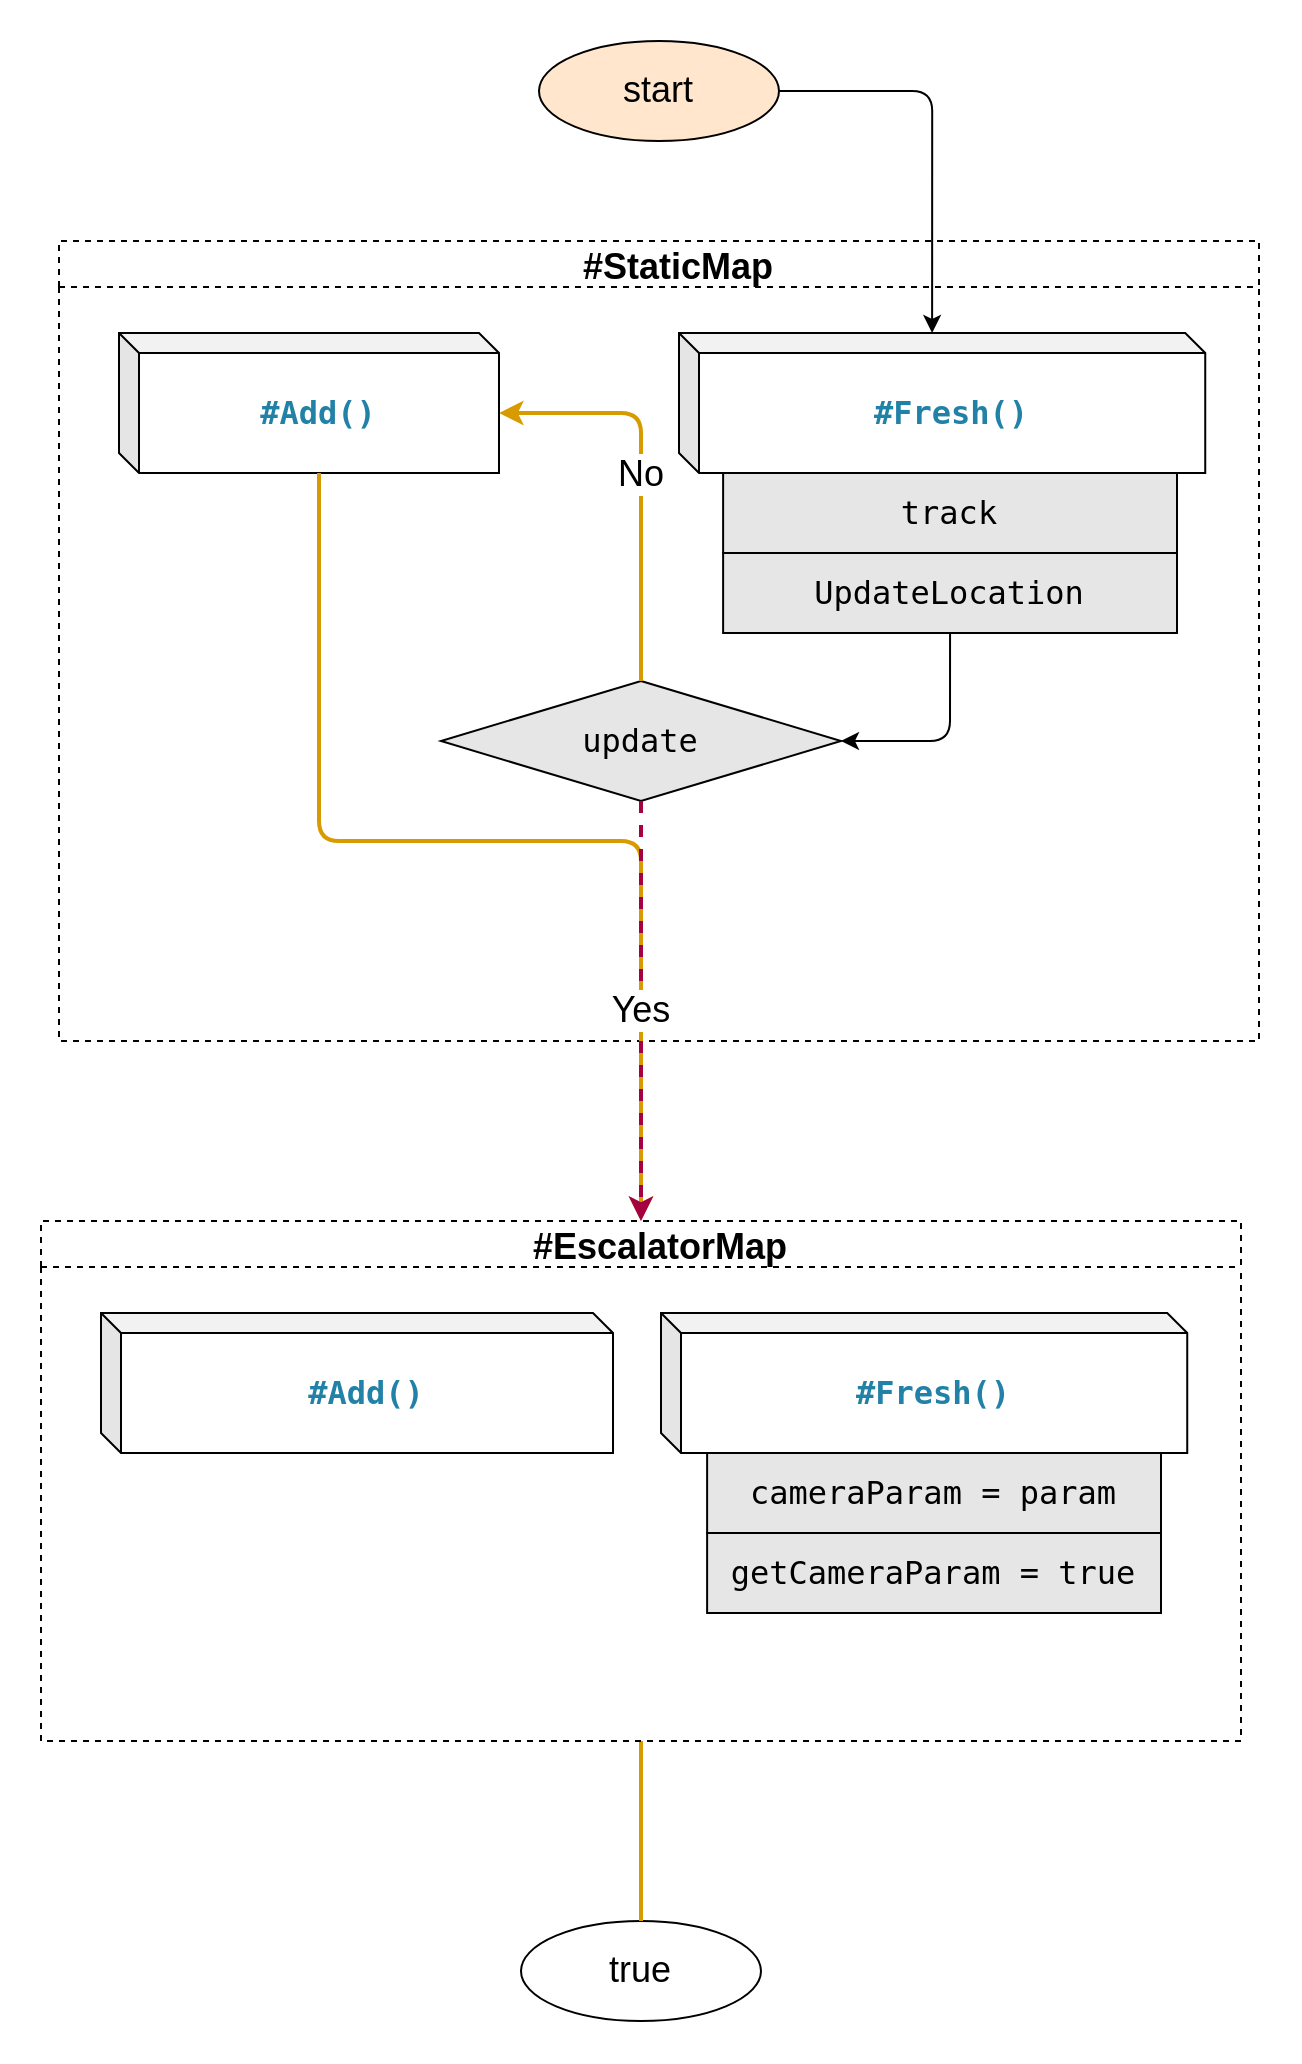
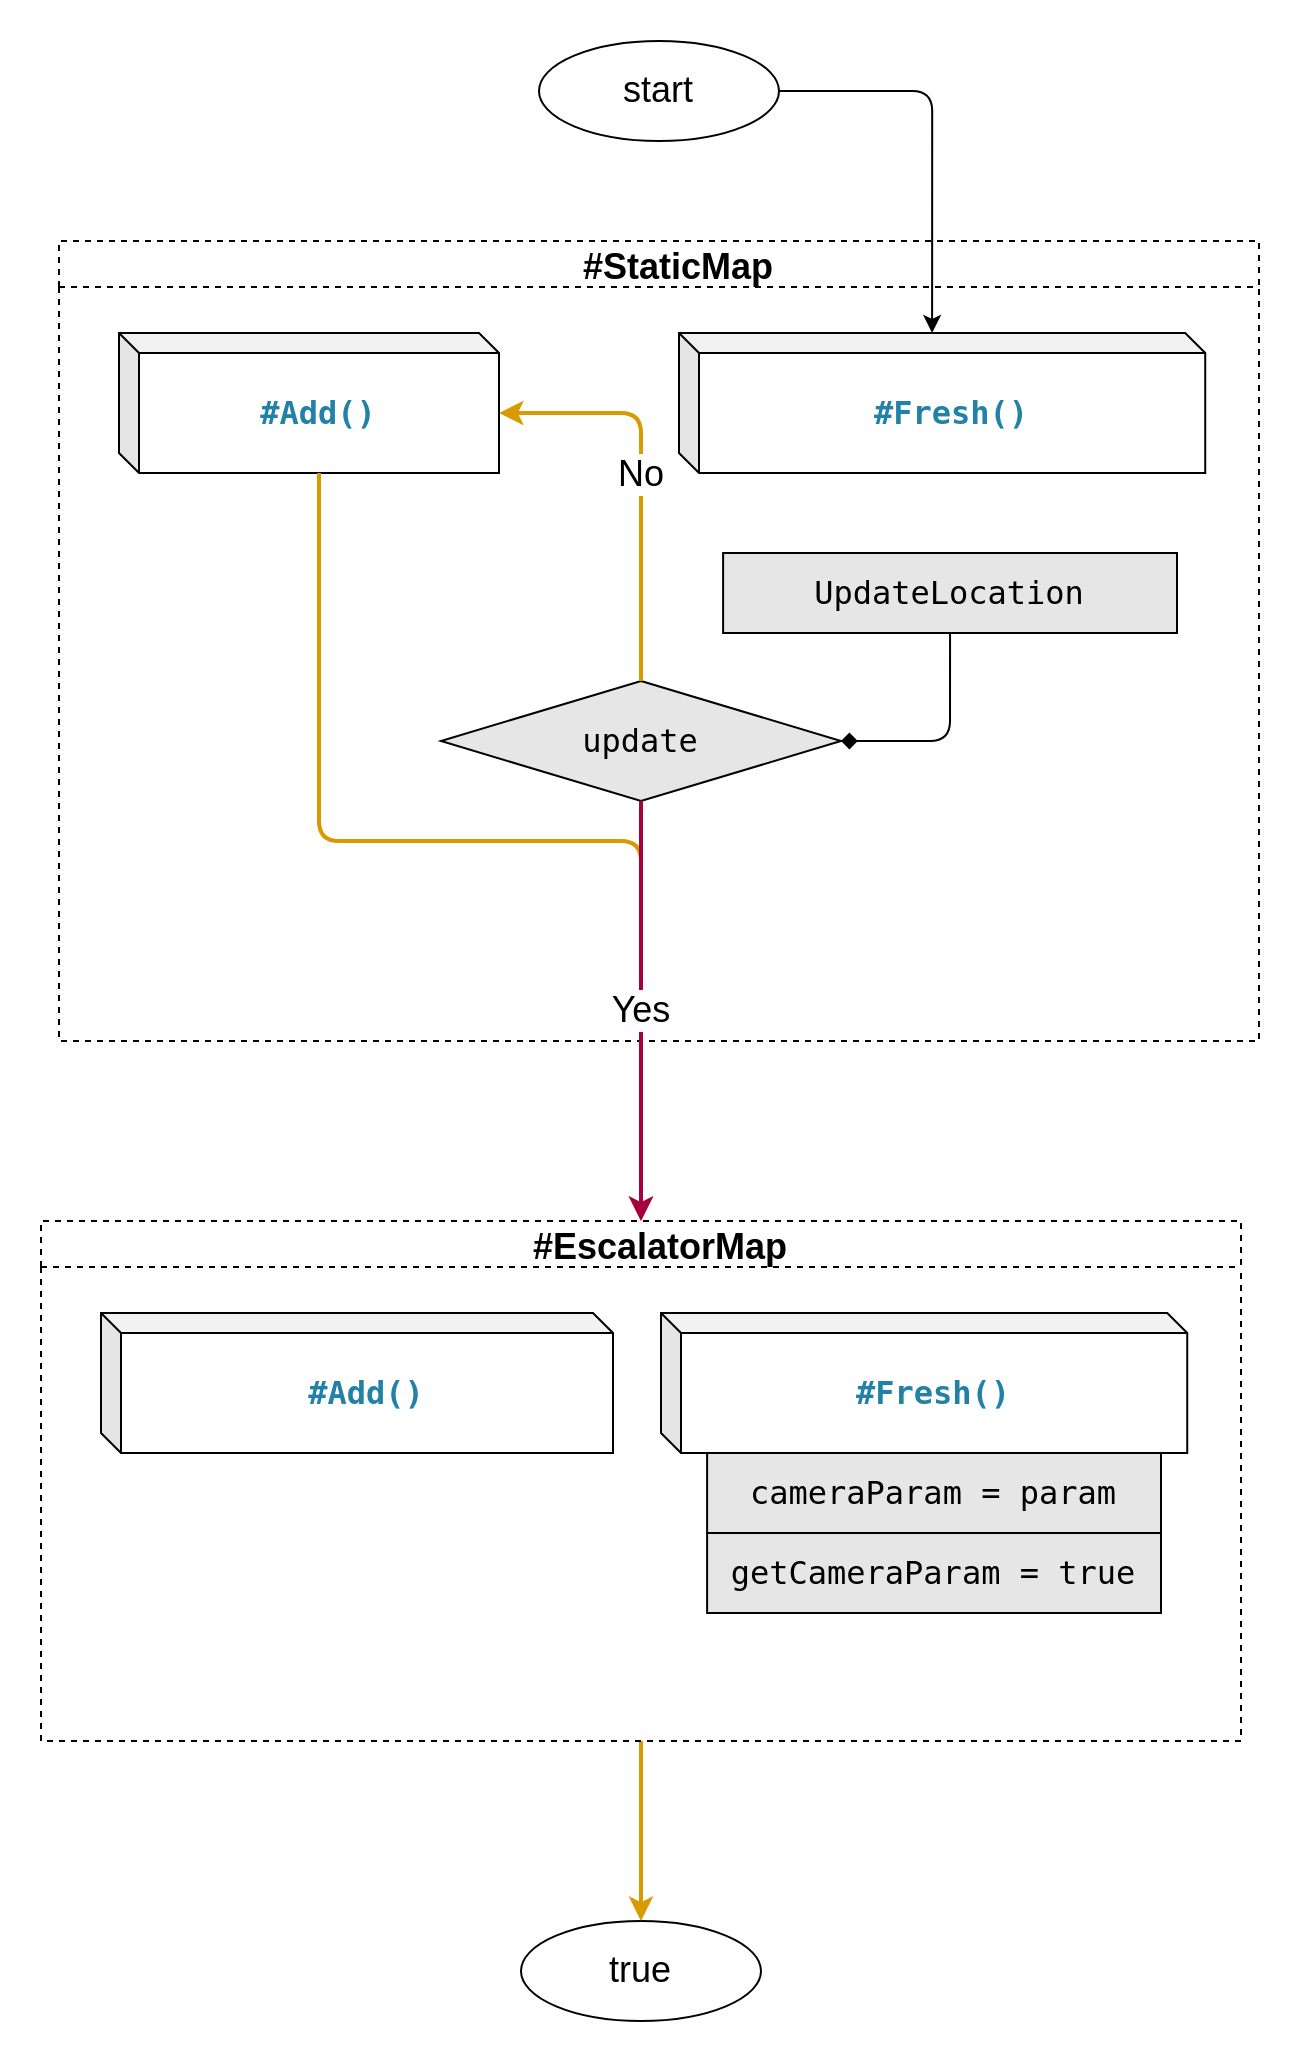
node "start": fillcolor #ffe6cc -> #ffffff
node "track": removed
edge "UpdateLocation" -> "update": arrowhead classic -> diamond
edge "update" -> "#EscalatorMap": style dashed -> solid
edge "#EscalatorMap" -- "true": arrowhead none -> classic
